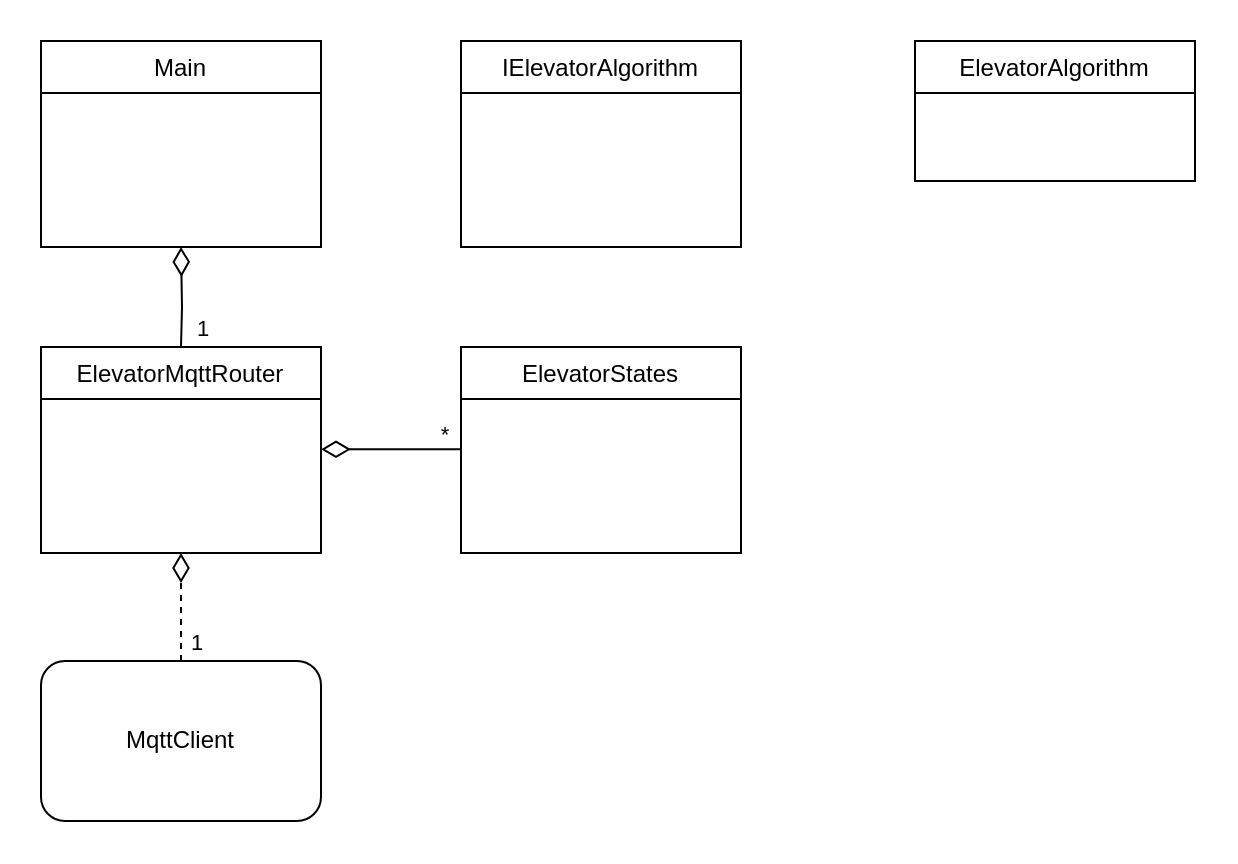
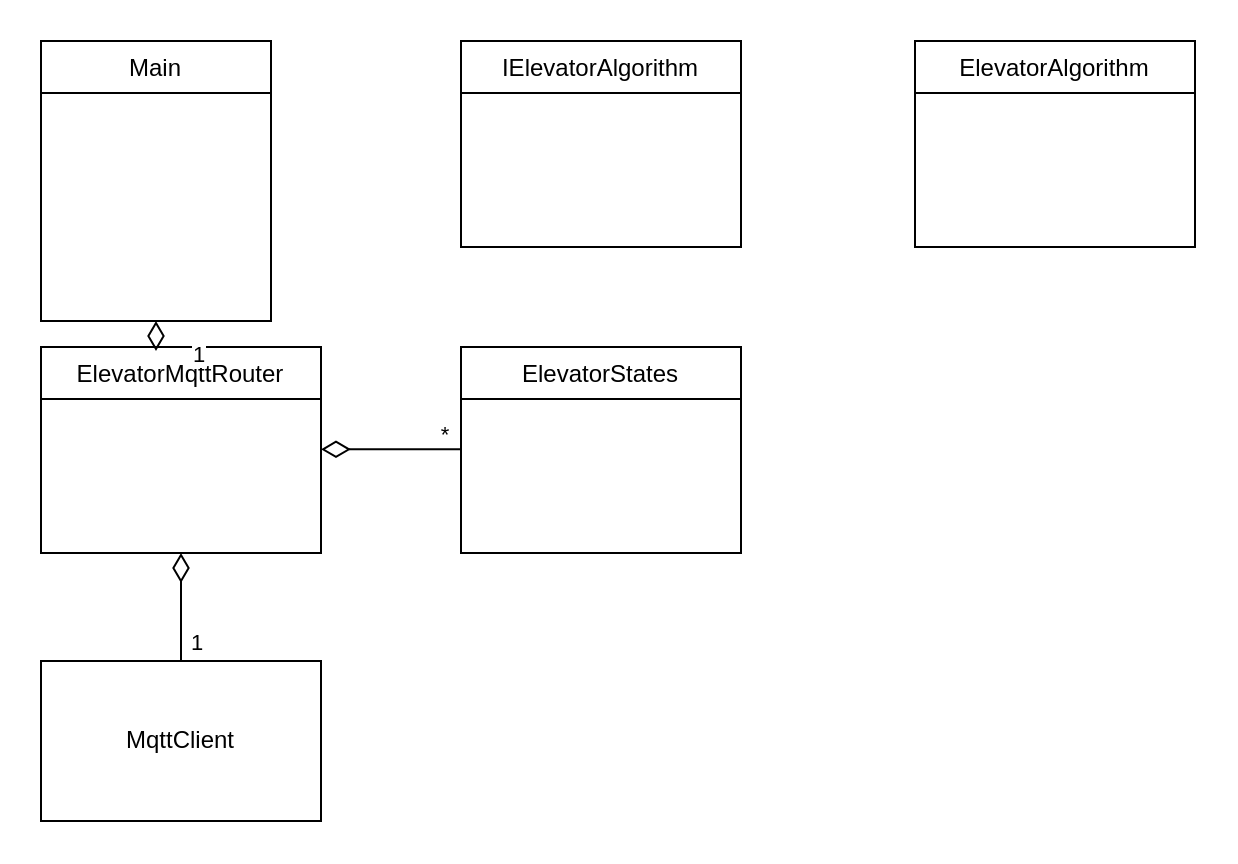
node "ElevatorAlgorithm": size 280x140 -> 280x206
node "Main": size 280x206 -> 230x280
edge "MqttClient" -> "ElevatorMqttRouter": style dashed -> solid
node "MqttClient": shape rounded rectangle -> rectangle
